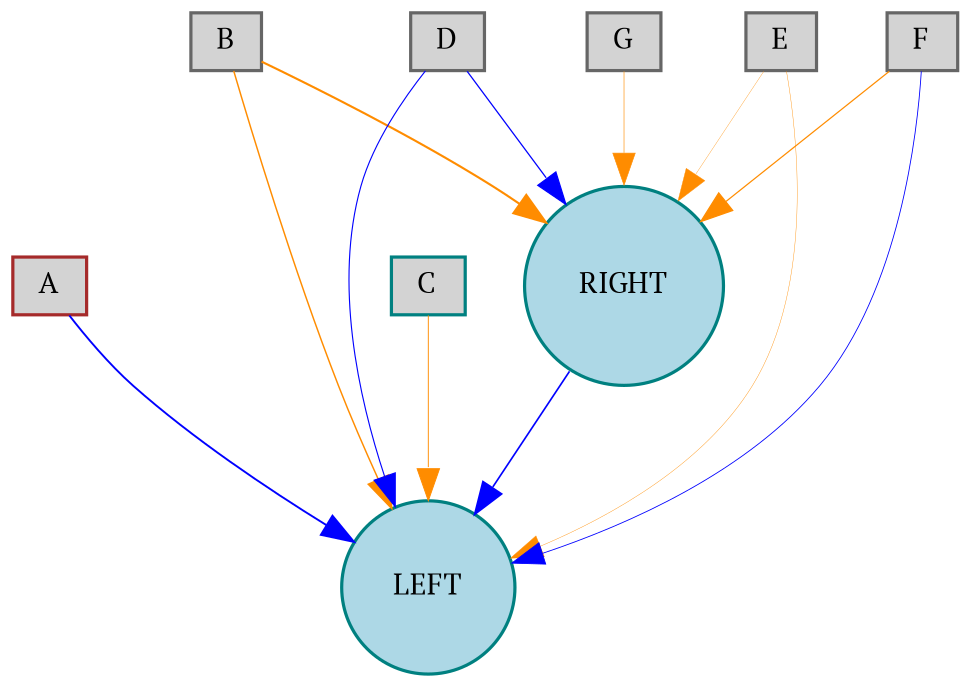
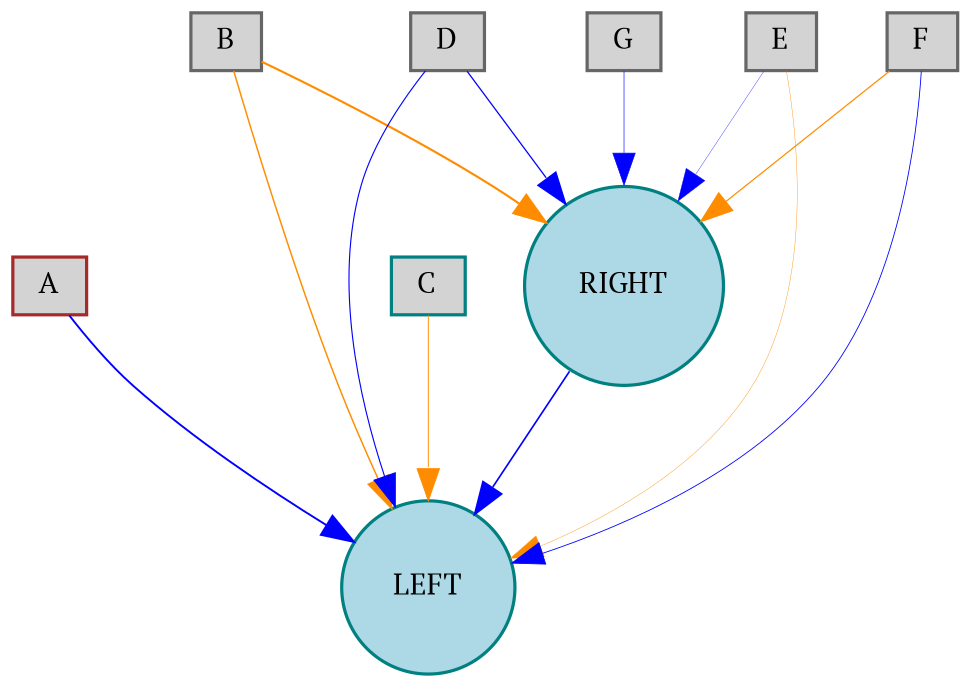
edge "G" -> "RIGHT": color darkorange -> blue
edge "E" -> "RIGHT": color darkorange -> blue
